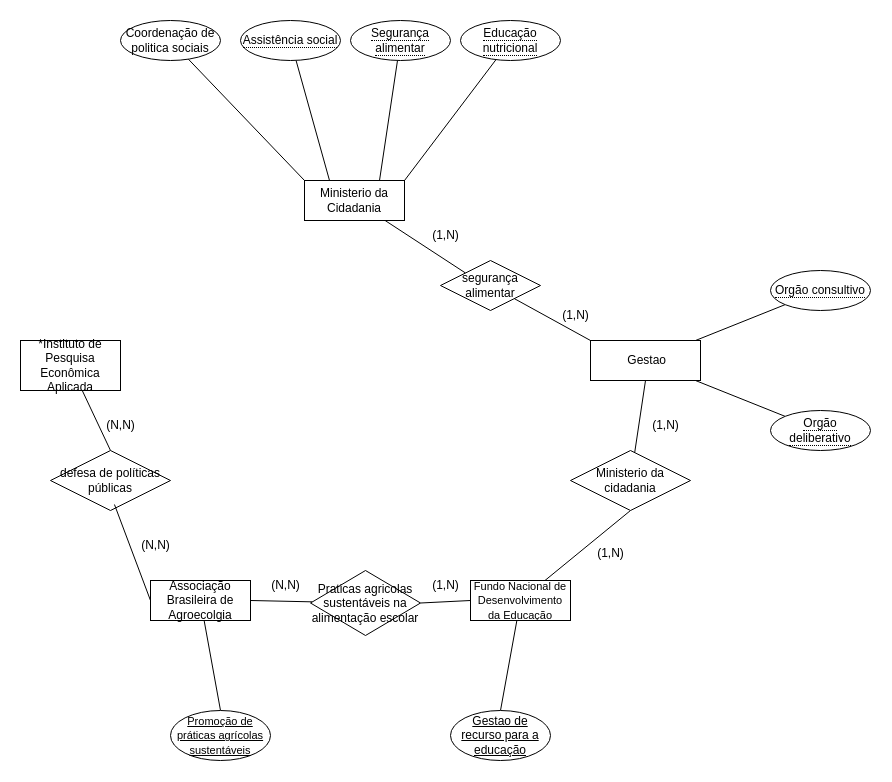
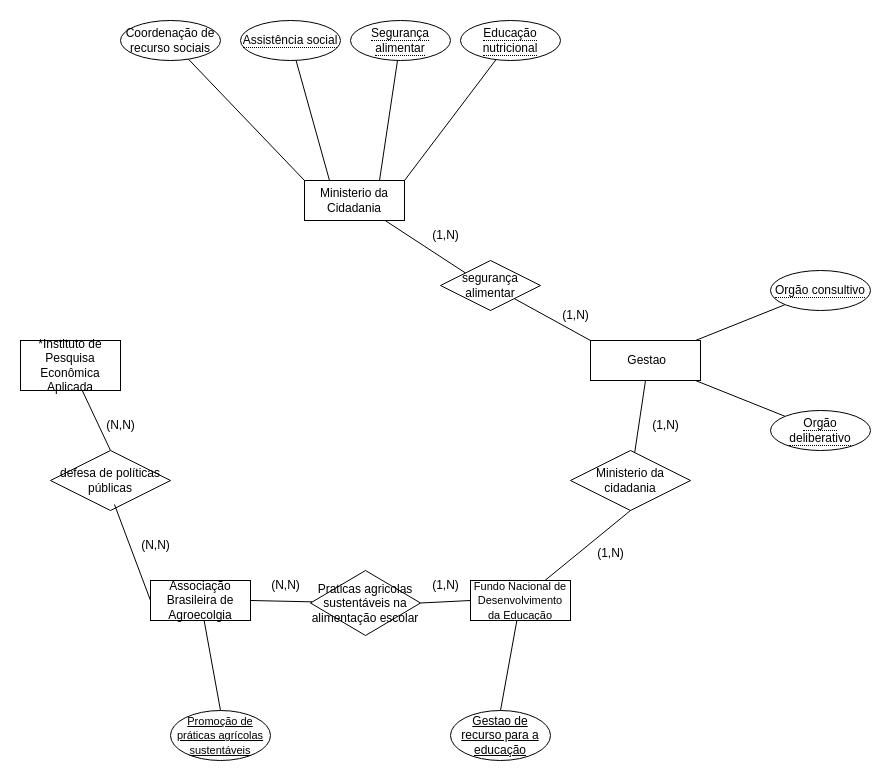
node "Coordenação de politica sociais": label "Coordenação de politica sociais" -> "Coordenação de recurso sociais"
